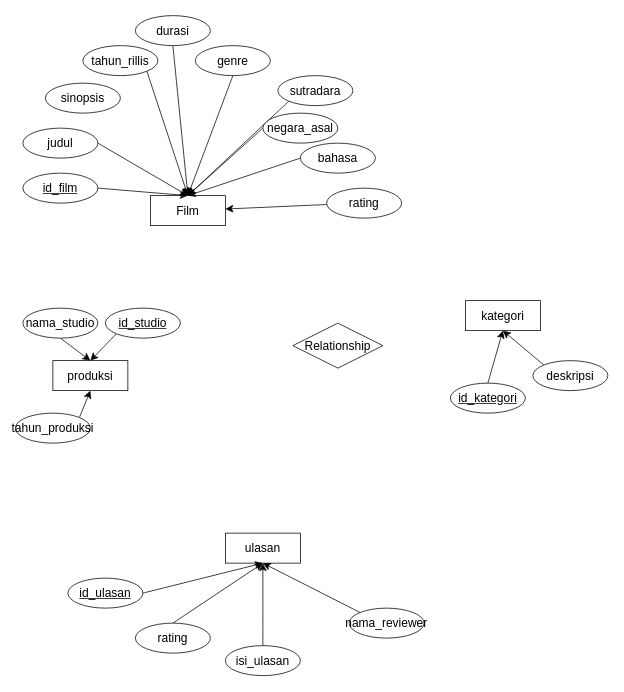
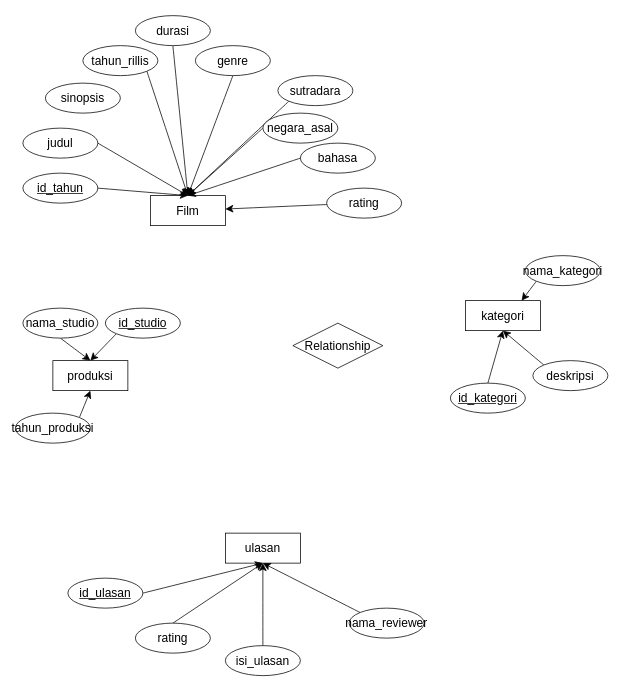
node "id_film": label "id_film" -> "id_tahun"
node "nama_kategori": added
edge "nama_kategori" -> "kategori": added
